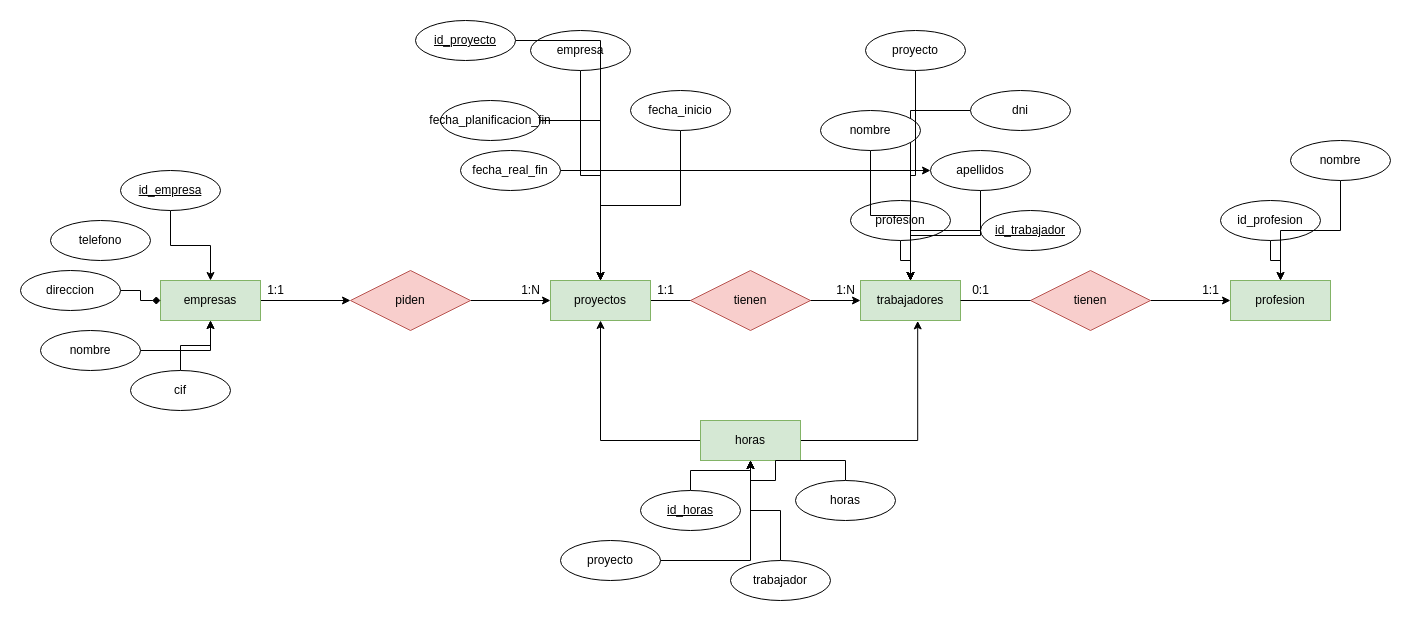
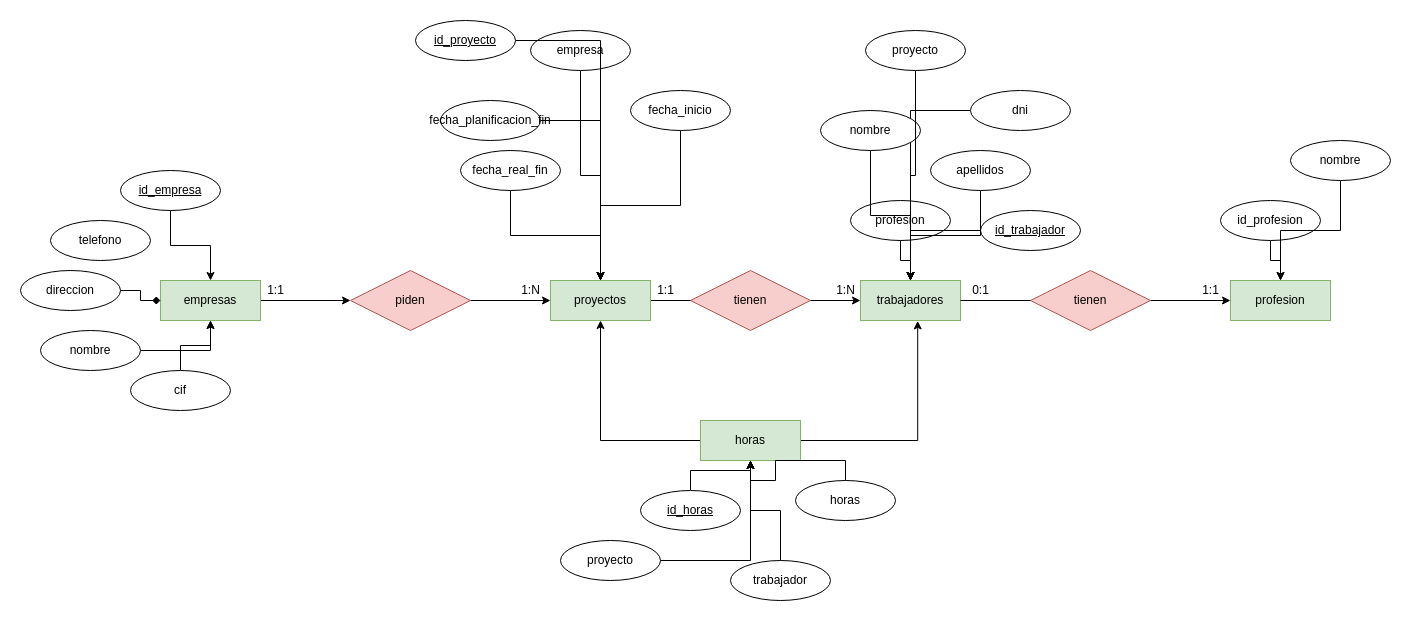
edge "fecha_real_fin" -> "apellidos": now "fecha_real_fin" -> "proyectos"
